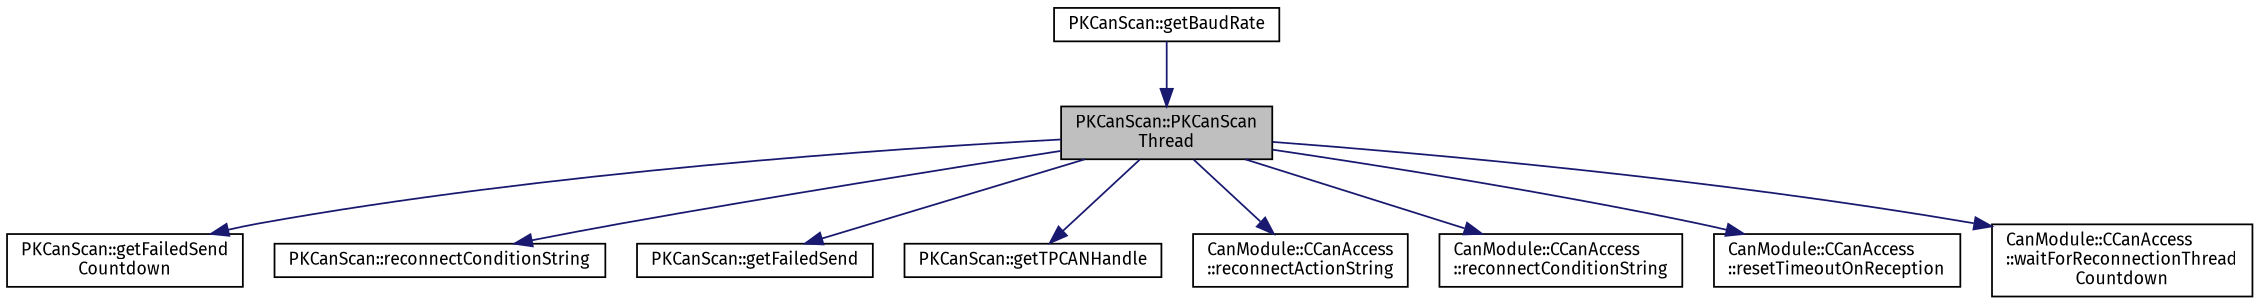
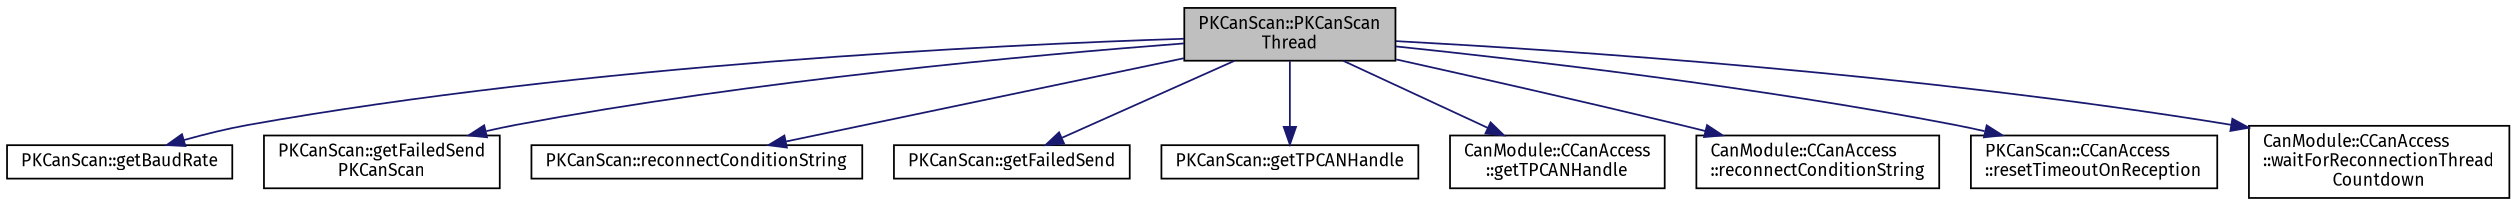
edge "PKCanScan::getBaudRate" -> "PKCanScan::PKCanScan Thread": reversed
node "PKCanScan::getFailedSend Countdown": label "PKCanScan::getFailedSend Countdown" -> "PKCanScan::getFailedSend PKCanScan"
node "CanModule::CCanAccess ::reconnectActionString": label "CanModule::CCanAccess ::reconnectActionString" -> "CanModule::CCanAccess ::getTPCANHandle"
node "CanModule::CCanAccess ::resetTimeoutOnReception": label "CanModule::CCanAccess ::resetTimeoutOnReception" -> "PKCanScan::CCanAccess ::resetTimeoutOnReception"
